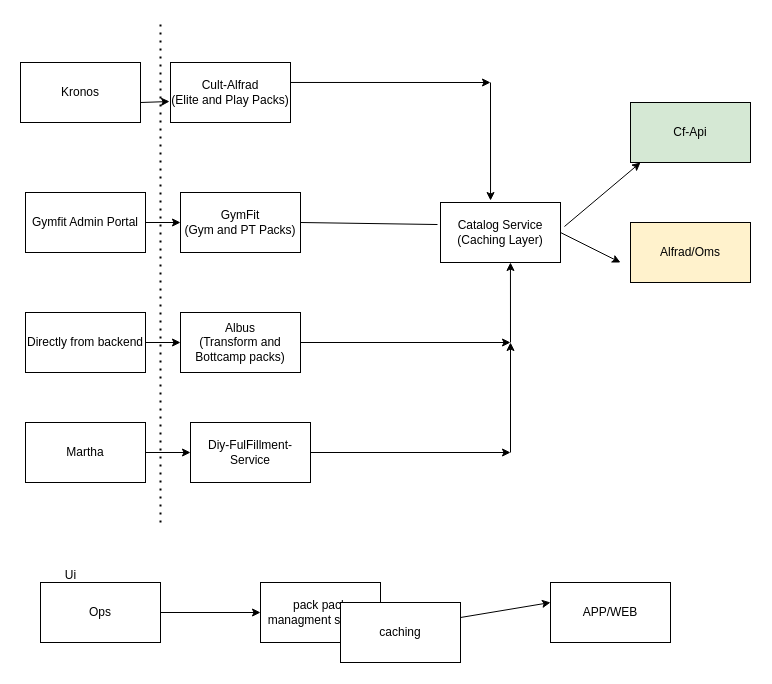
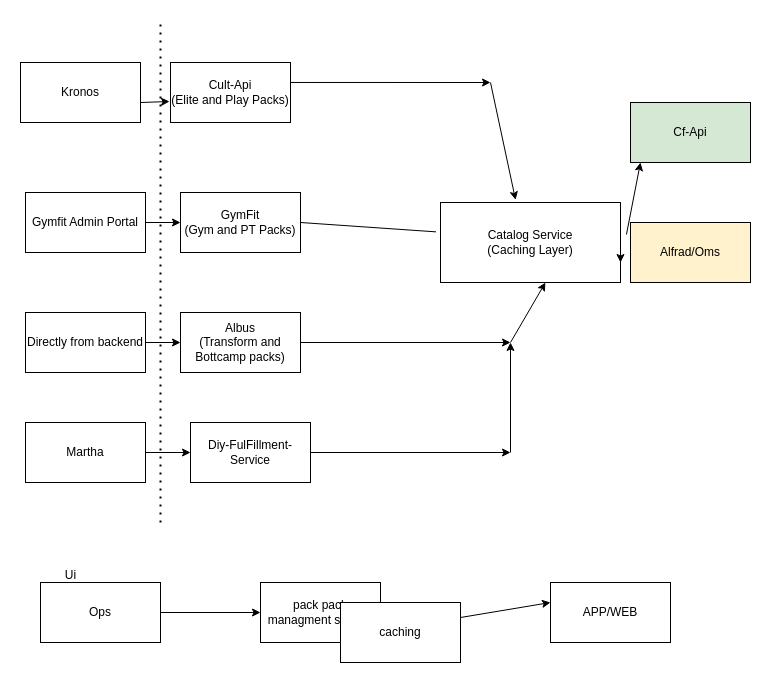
node "Cult-Alfrad (Elite and Play Packs)": label "Cult-Alfrad (Elite and Play Packs)" -> "Cult-Api (Elite and Play Packs)"
node "Catalog Service (Caching Layer)": size 120x60 -> 180x80
